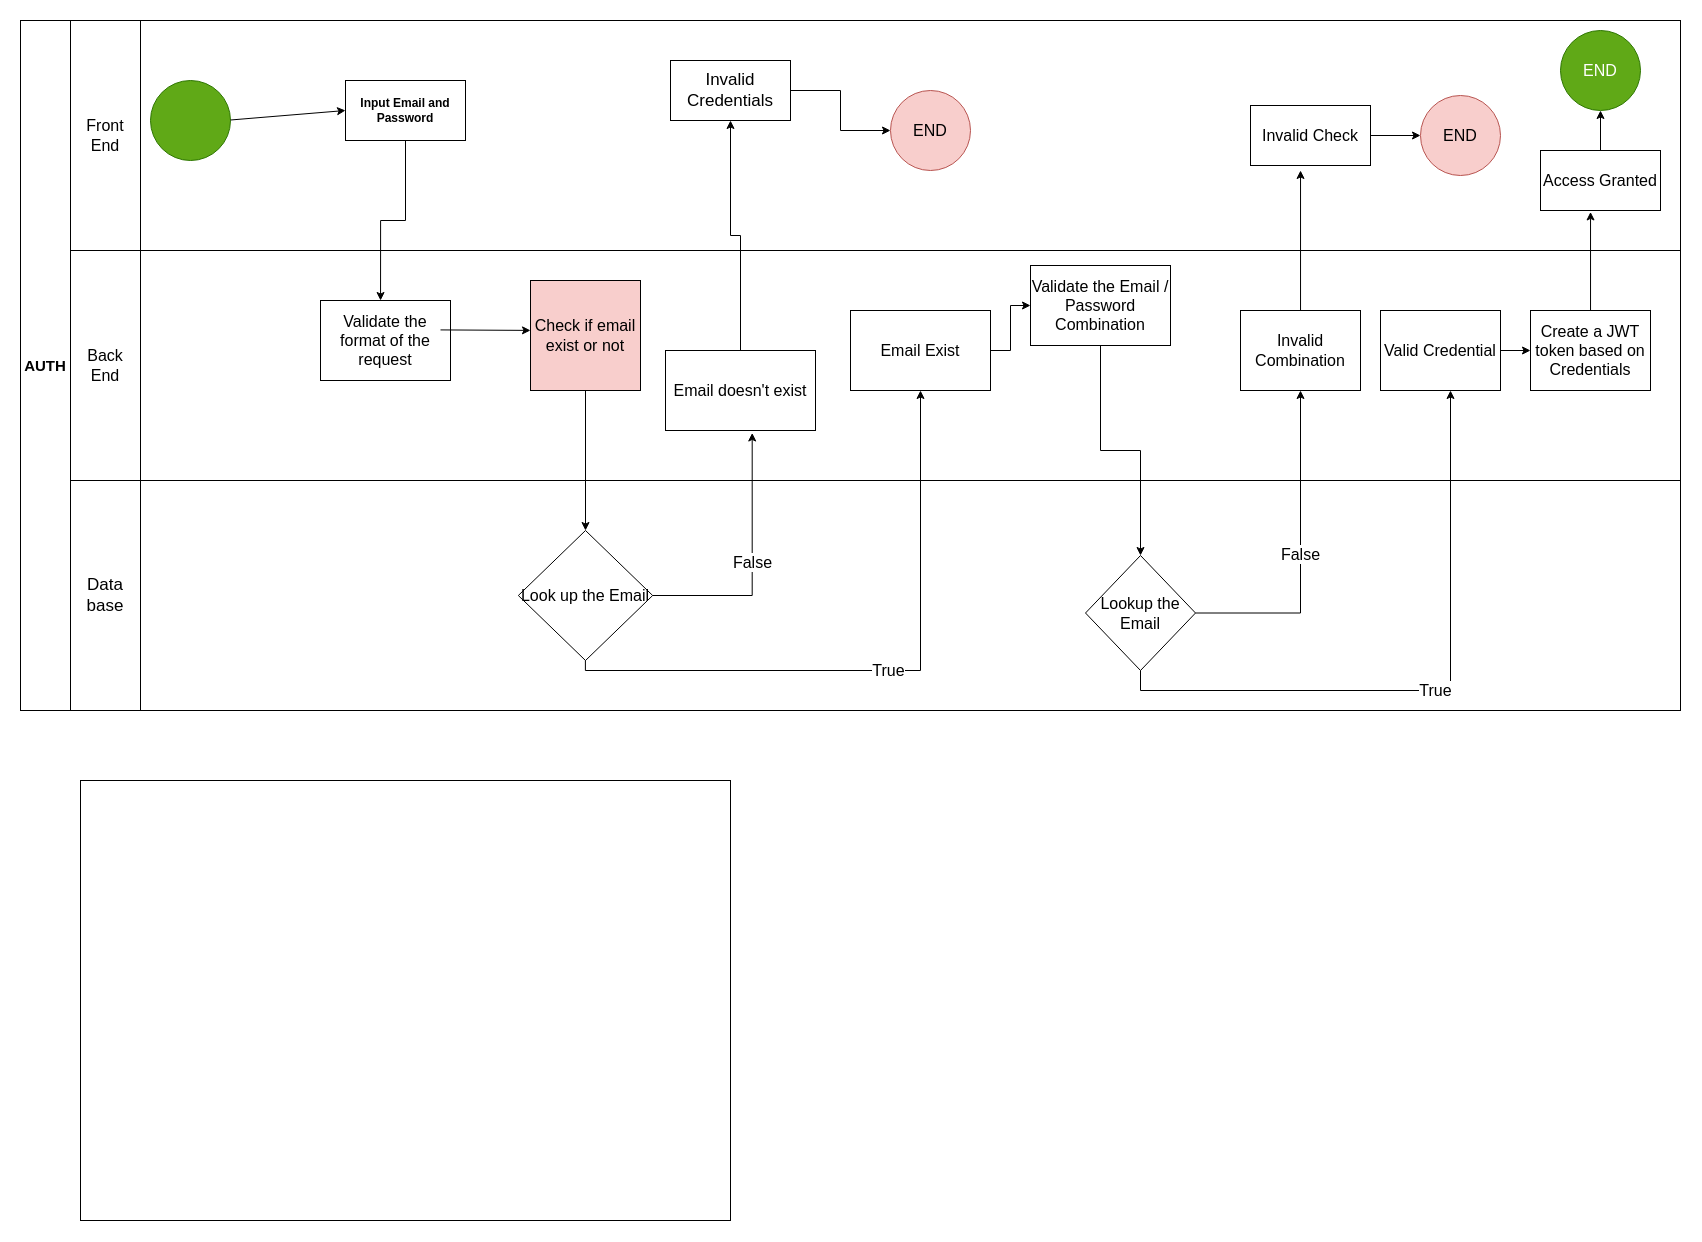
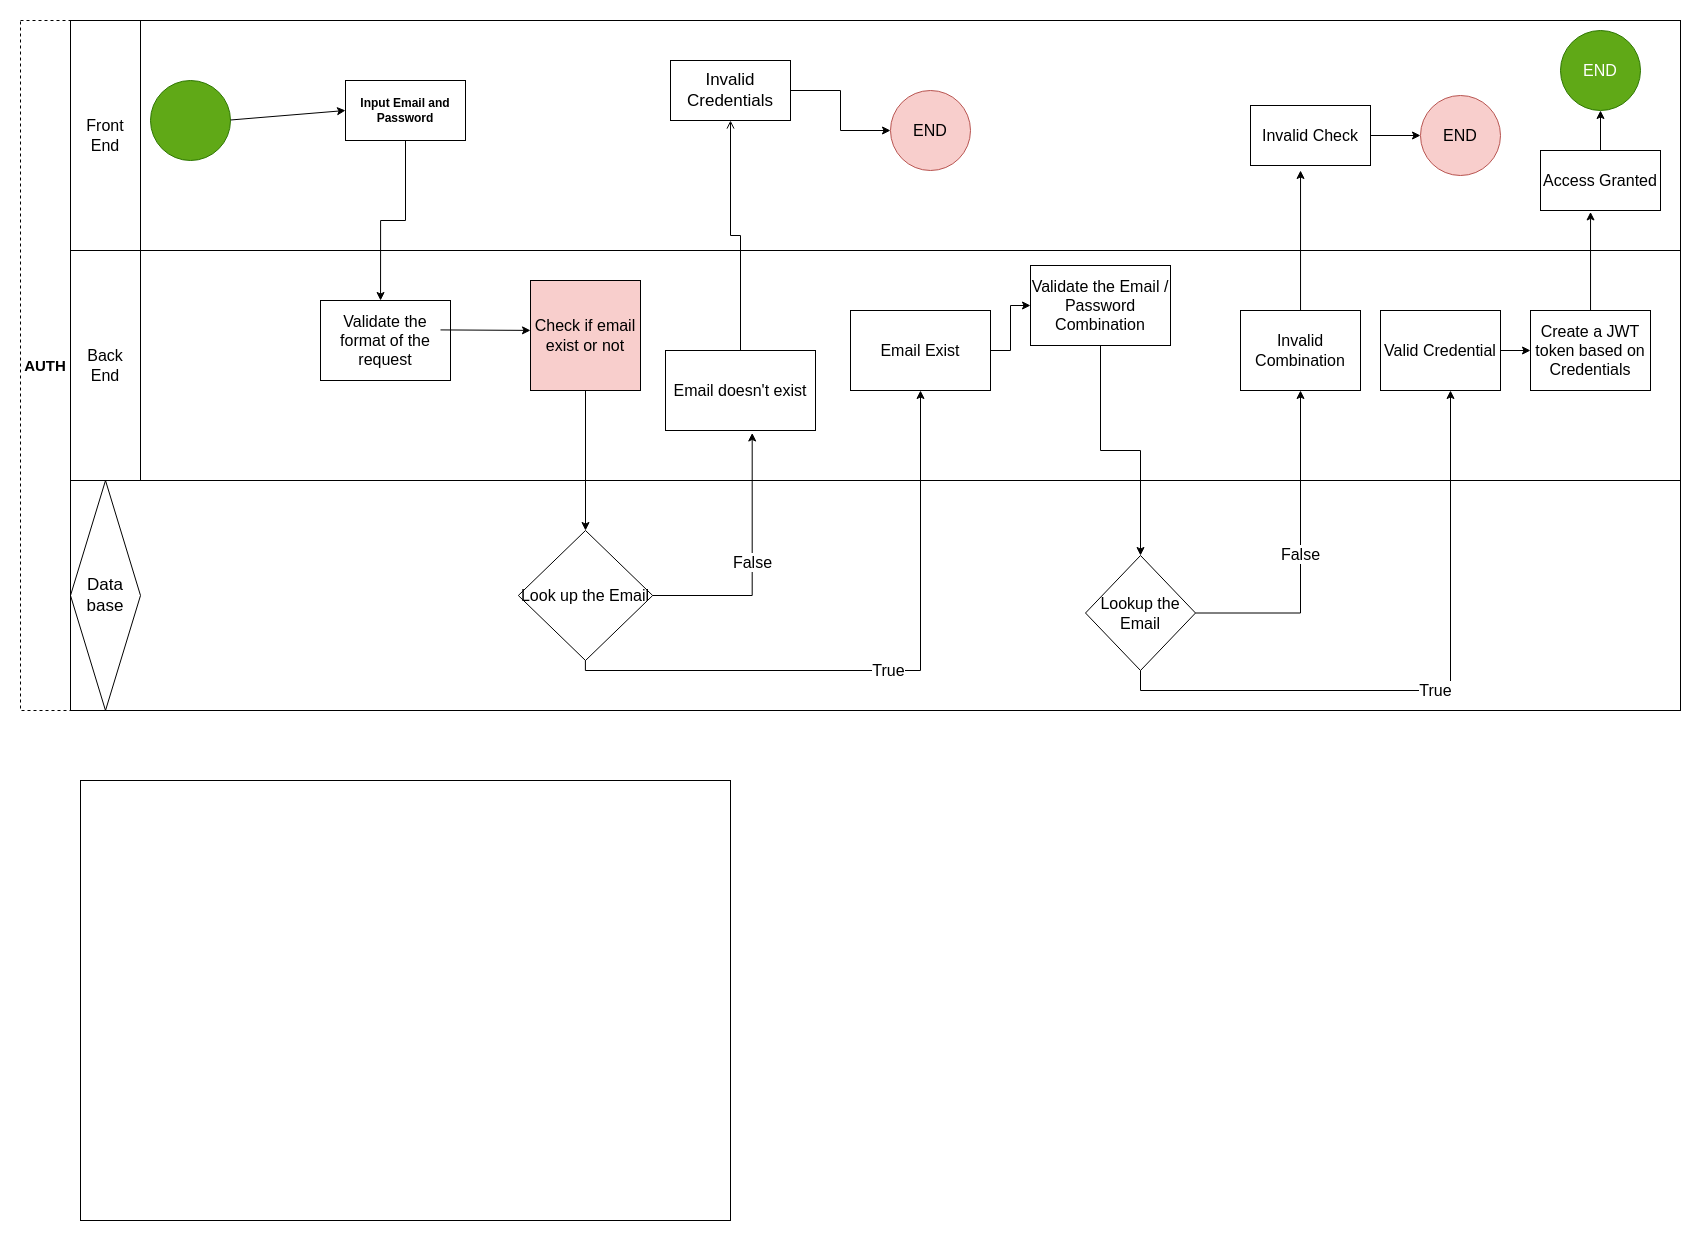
edge "Email doesn't exist" -> "Invalid Credentials": arrowhead classic -> open
node "AUTH": style solid -> dashed
node "Data base": shape rectangle -> diamond
